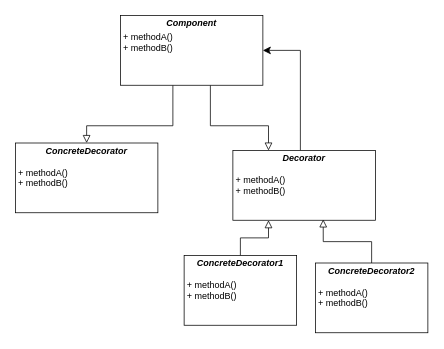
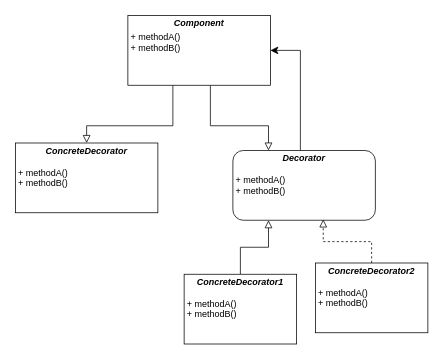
node "Component + methodA() + methodB()": moved (192, 50) -> (199, 50)
node "Decorator + methodA() + methodB()": shape rectangle -> rounded rectangle
edge "ConcreteDecorator2 + methodA() + methodB()" -> "Decorator + methodA() + methodB()": style solid -> dashed
node "ConcreteDecorator1 + methodA() + methodB()": moved (240, 290) -> (240, 309)
